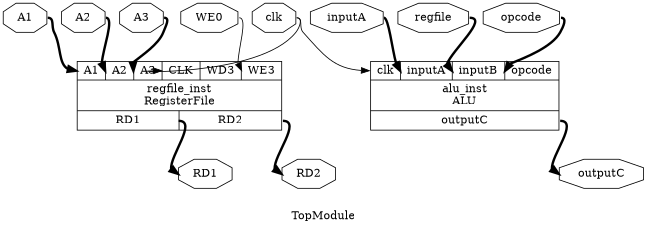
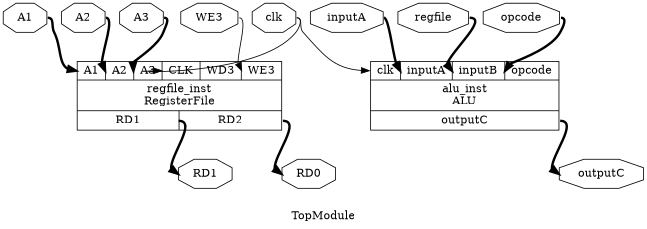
node "WE0": label "WE0" -> "WE3"
node "RD2": label "RD2" -> "RD0"
